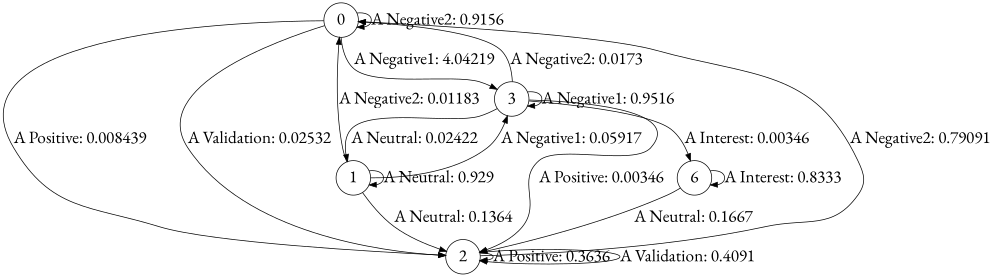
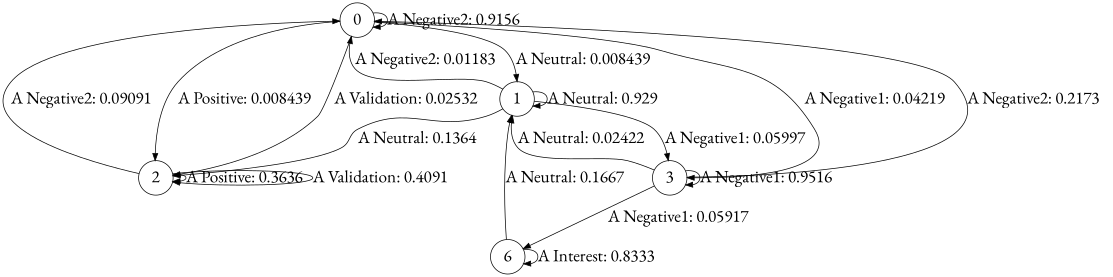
edge "0" -> "1": added, label "A Neutral: 0.008439"
edge "0" -> "3": label "A Negative1: 4.04219  " -> "A Negative1: 0.04219  "
edge "3" -> "0": label "A Negative2: 0.0173   " -> "A Negative2: 0.2173   "
edge "1" -> "3": label "A Negative1: 0.05917  " -> "A Negative1: 0.05997  "
edge "3" -> "6": label "A Interest: 0.00346  " -> "A Negative1: 0.05917  "
edge "2" -> "0": label "A Negative2: 0.79091  " -> "A Negative2: 0.09091  "
edge "3" -> "2": removed, label "A Positive: 0.00346"
edge "6" -> "2": now "6" -> "1"
